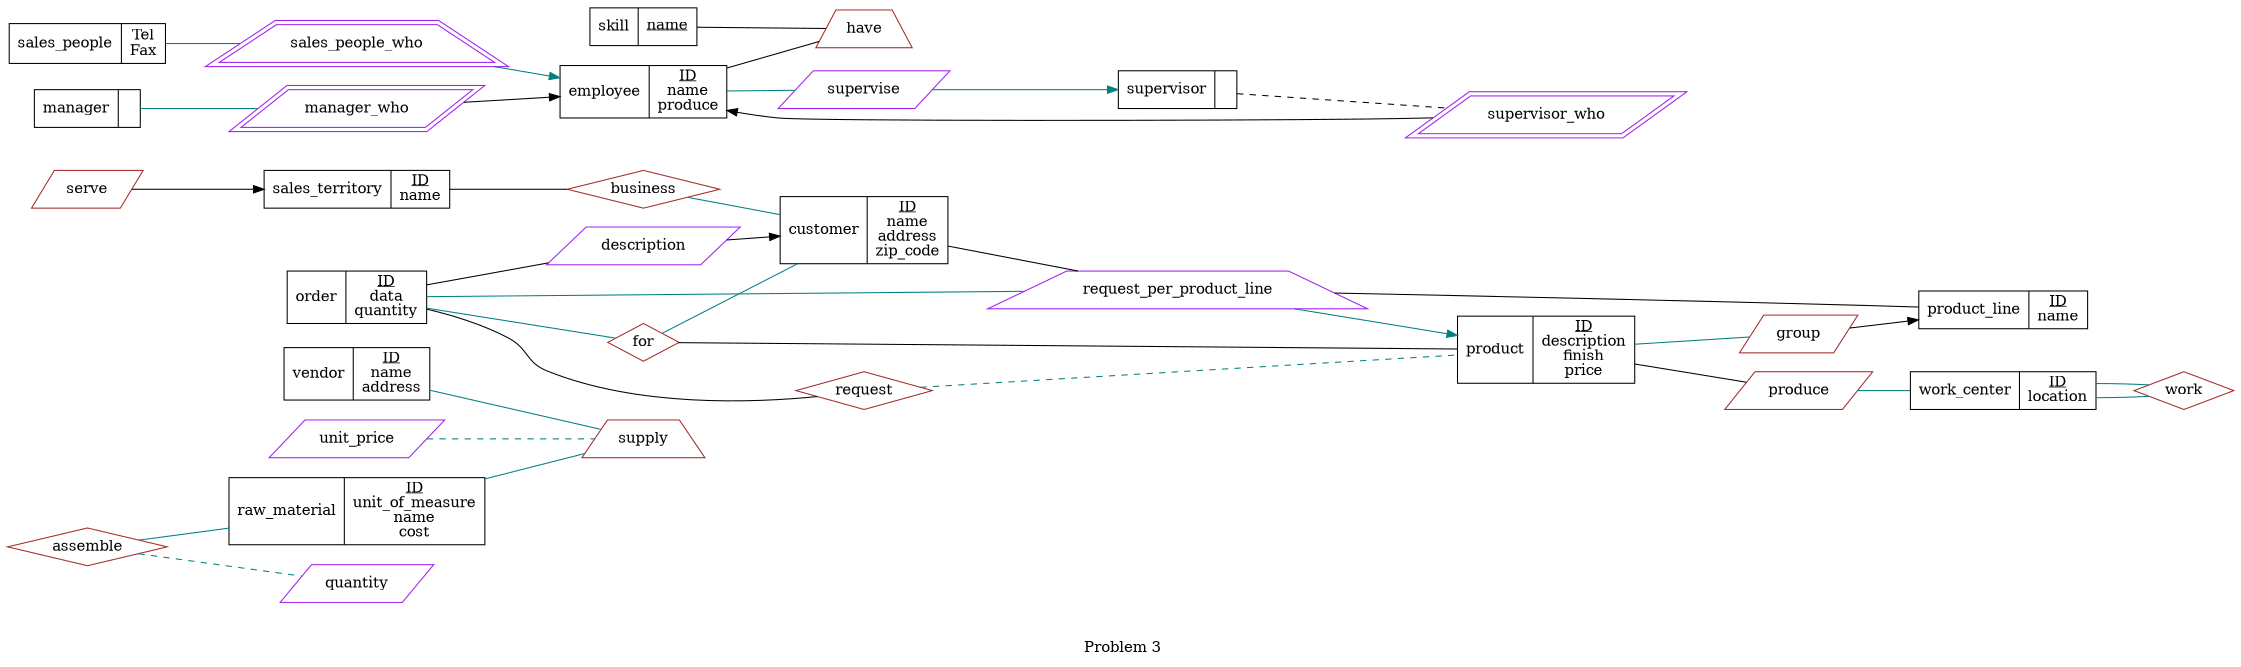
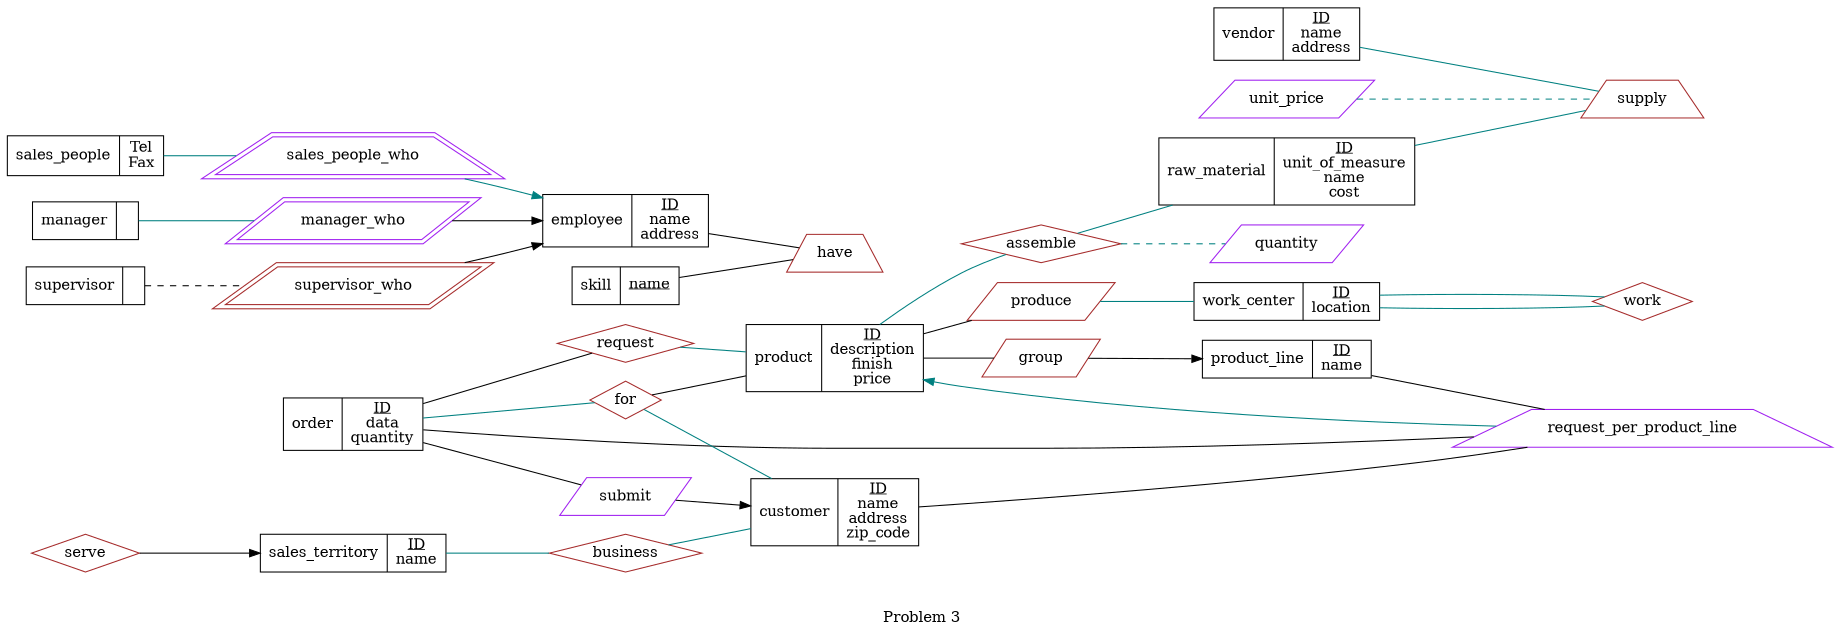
node "supervise": removed
node "employee": text "produce" -> "address"
node "supervisor_who": color purple -> brown
node "serve": shape parallelogram -> diamond
edge "sales_territory" -- "business": color black -> teal
node "description": label "description" -> "submit"
edge "assemble" -- "product": added
edge "request_per_product_line" -- "order": color teal -> black
edge "group" -- "product": color teal -> black
edge "product" -- "request": style dashed -> solid
